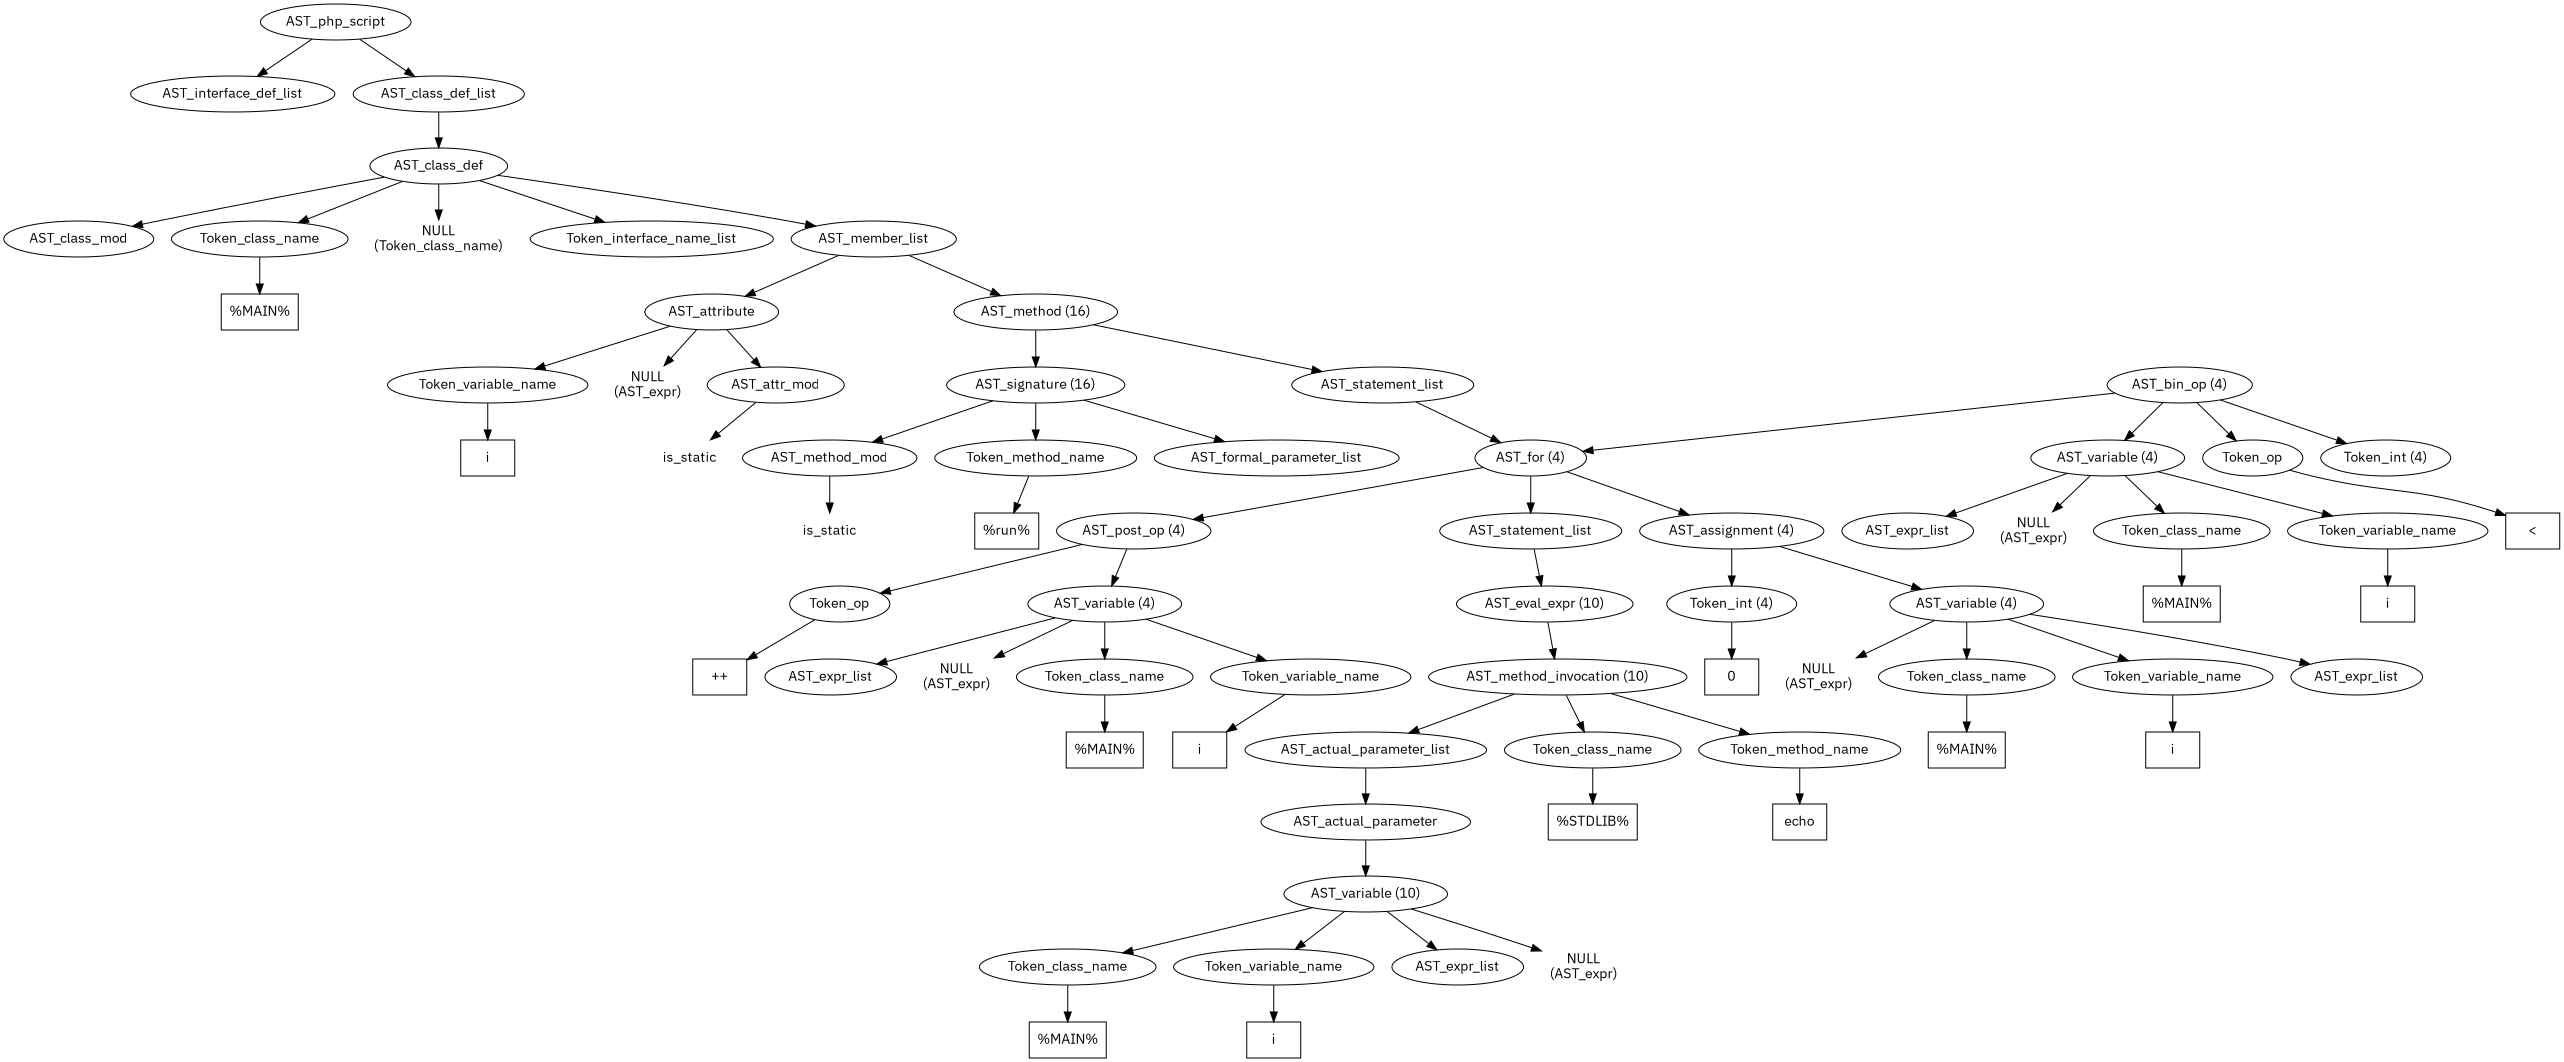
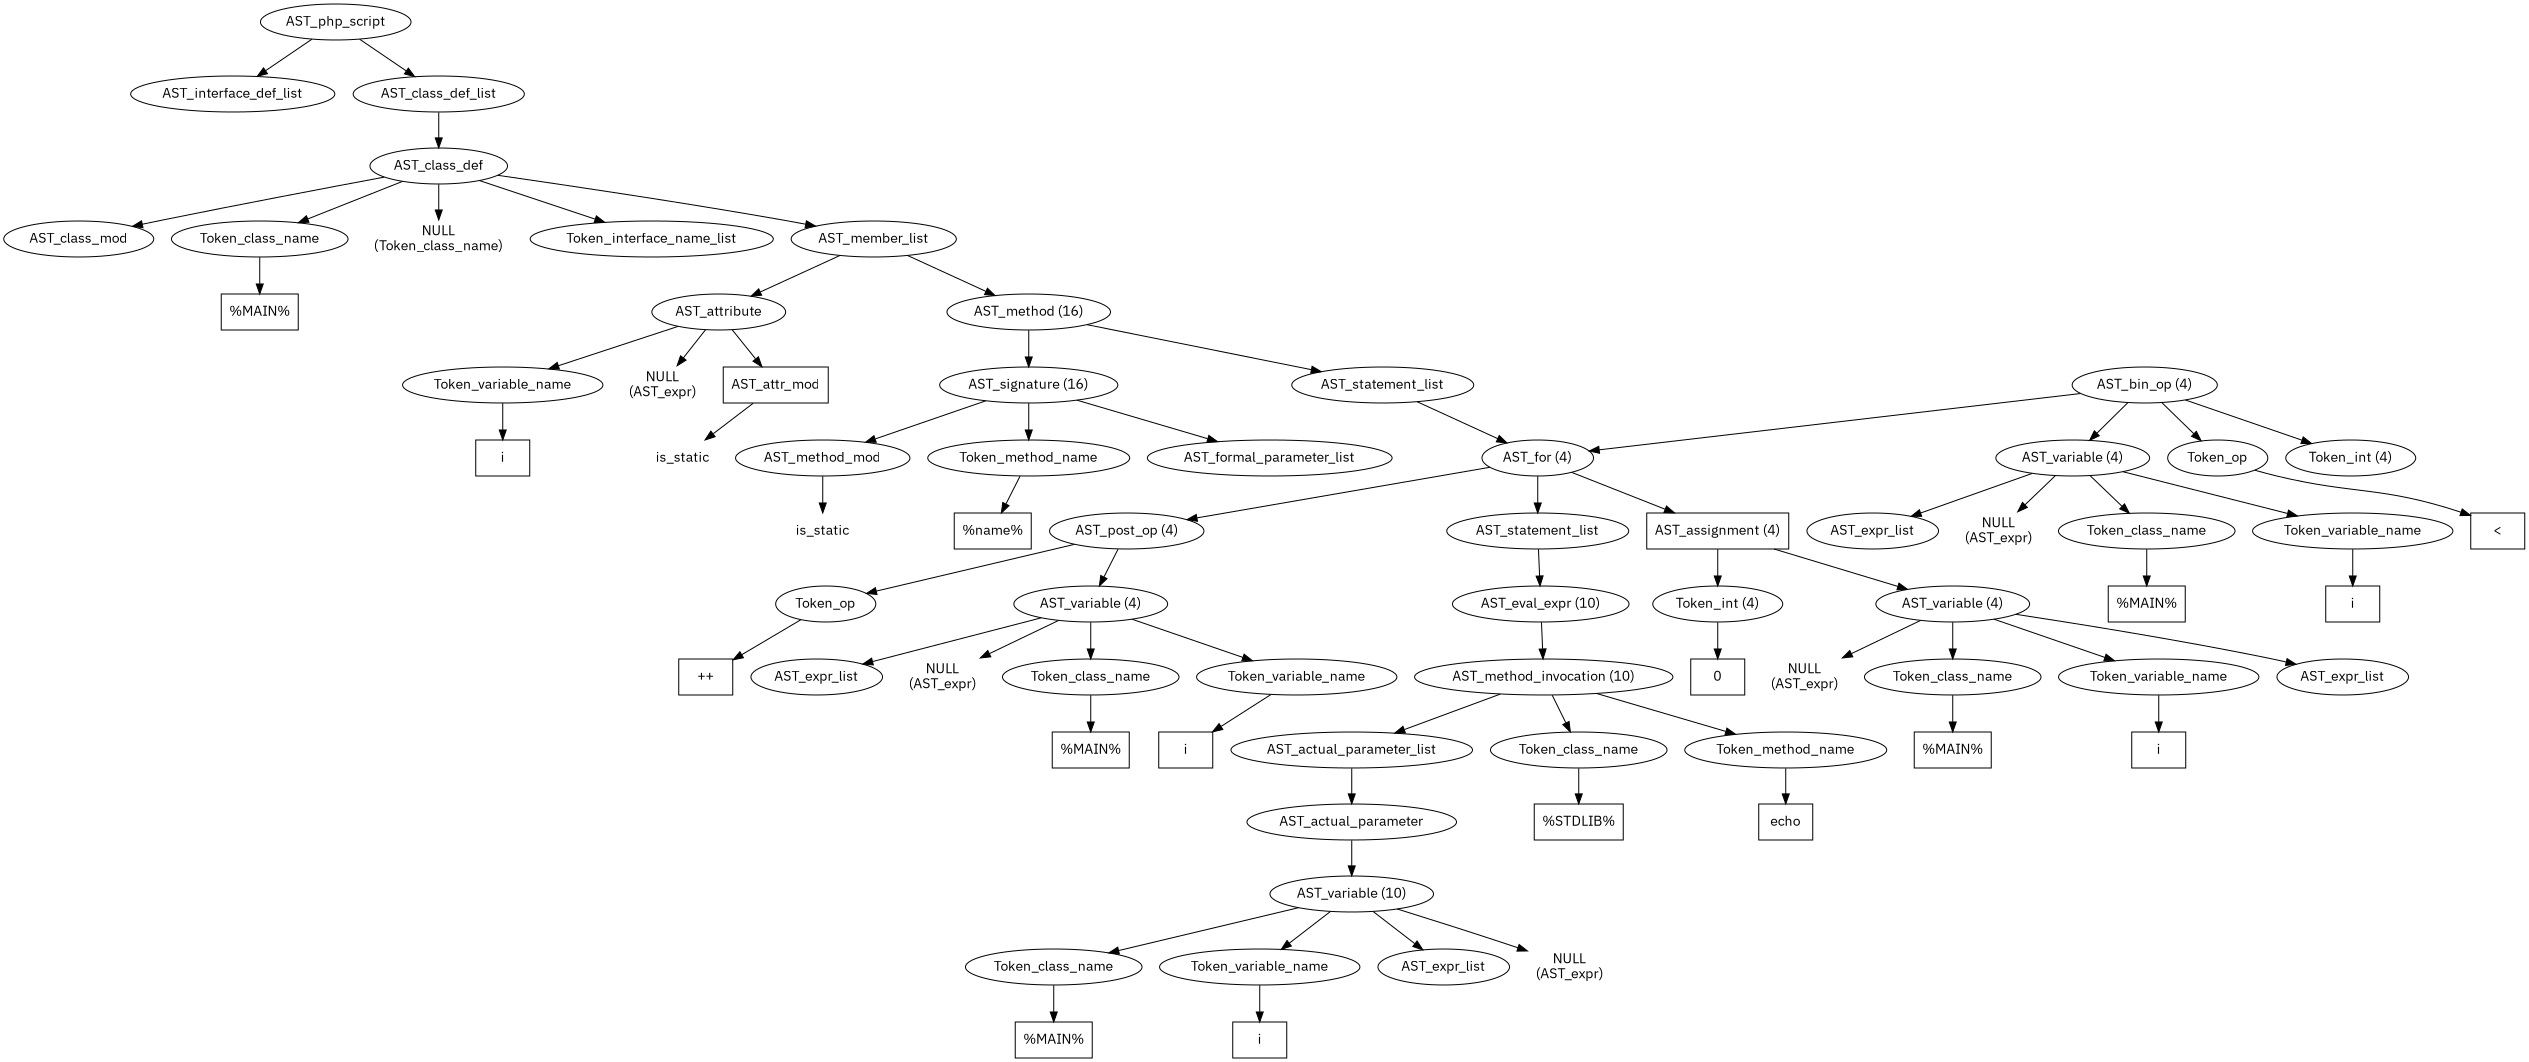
node "AST_attr_mod": shape ellipse -> box
node "%run%": label "%run%" -> "%name%"
node "AST_assignment (4)": shape ellipse -> box
